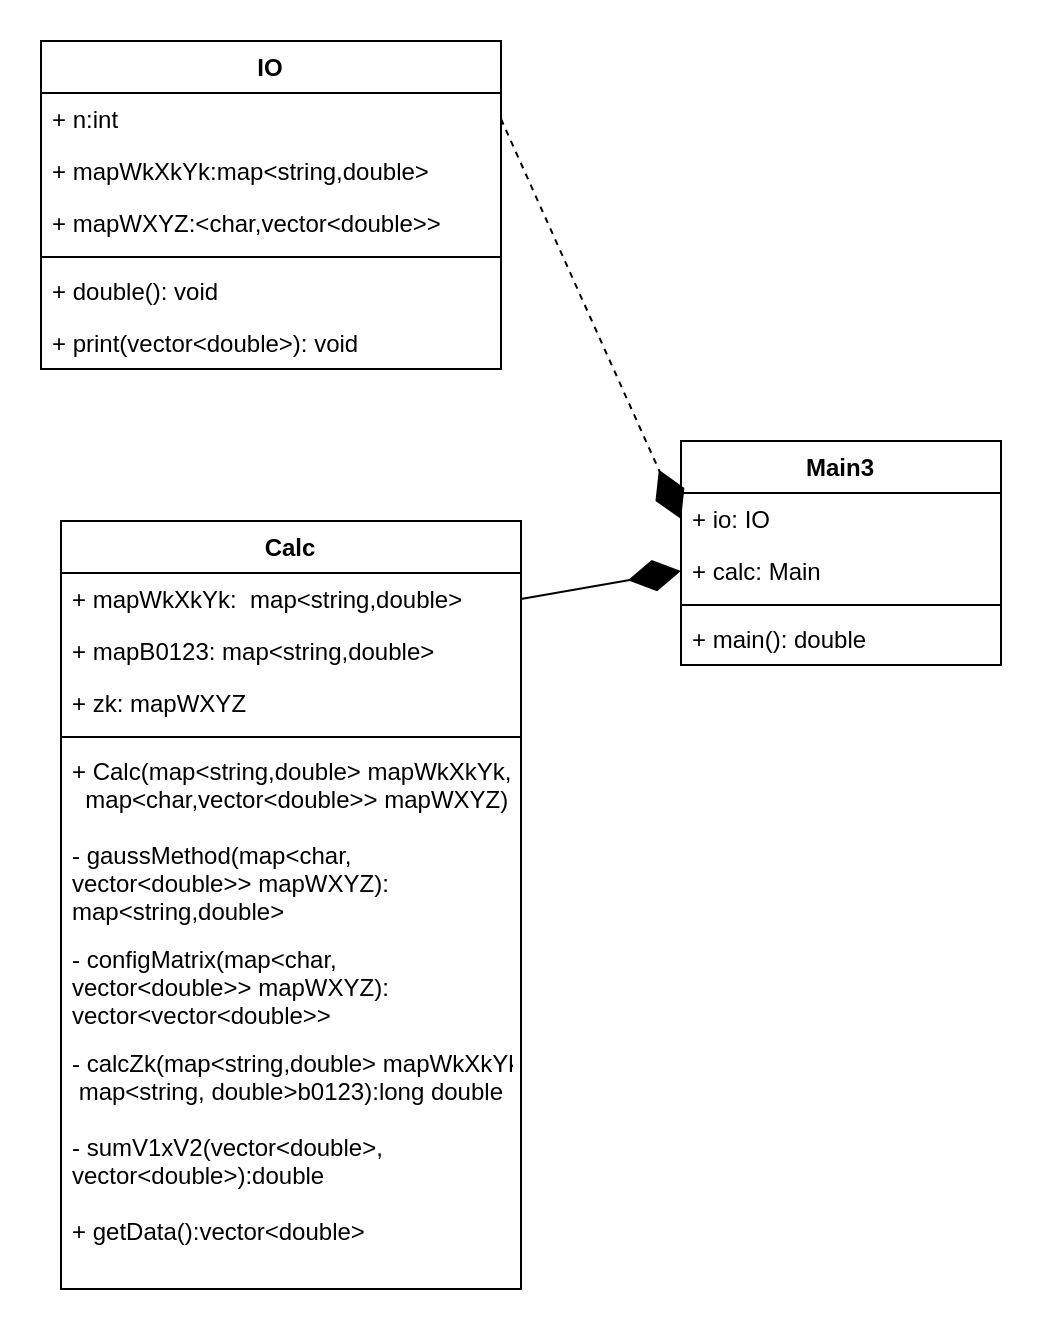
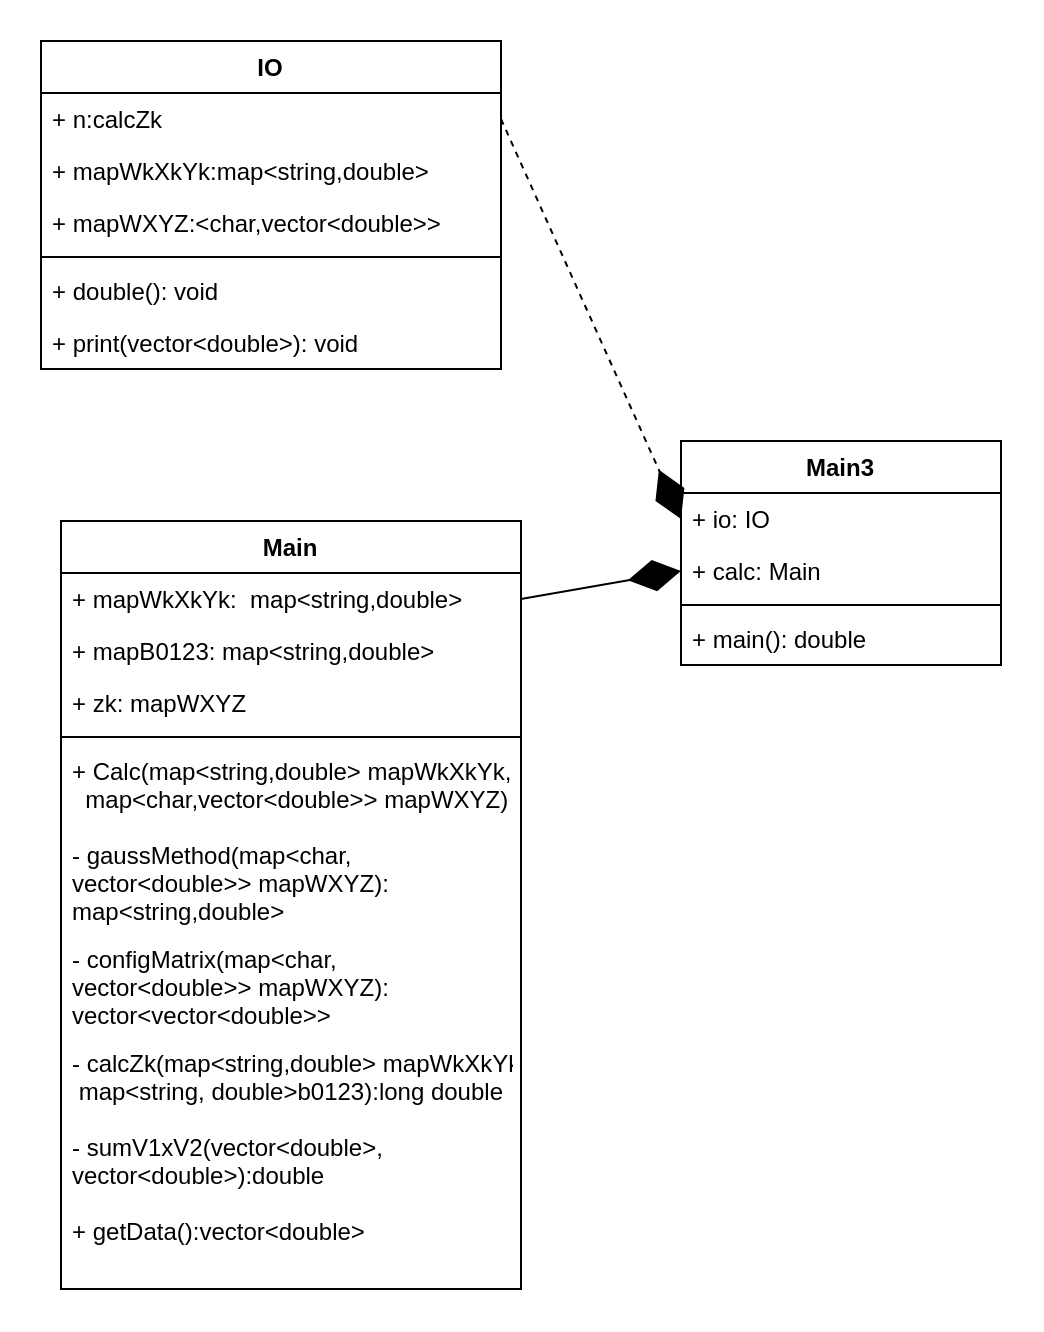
node "+ n:int": label "+ n:int" -> "+ n:calcZk"
node "Calc": label "Calc" -> "Main"
